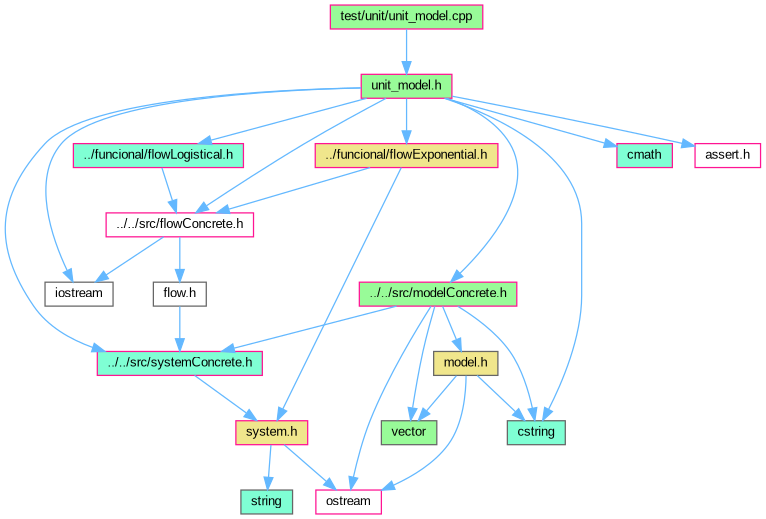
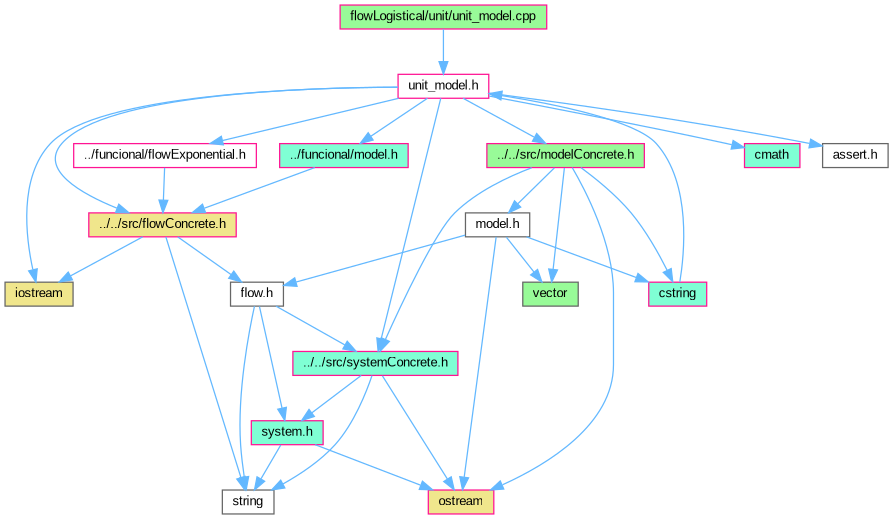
node "test/unit/unit_model.cpp": label "test/unit/unit_model.cpp" -> "flowLogistical/unit/unit_model.cpp"
node "unit_model.h": fillcolor palegreen -> white
node "../funcional/flowLogistical.h": label "../funcional/flowLogistical.h" -> "../funcional/model.h"
node "../funcional/flowExponential.h": fillcolor khaki -> white
node "assert.h": color deeppink -> gray40
edge "unit_model.h" -> "cstring": reversed
node "../../src/flowConcrete.h": fillcolor white -> khaki
edge "model.h" -> "flow.h": added
edge "../funcional/flowExponential.h" -> "system.h": now "flow.h" -> "system.h"
node "iostream": fillcolor white -> khaki
edge "../../src/flowConcrete.h" -> "string": added
node "model.h": fillcolor khaki -> white
edge "flow.h" -> "string": added
edge "../../src/systemConcrete.h" -> "ostream": added
node "system.h": fillcolor khaki -> aquamarine
node "cstring": color gray40 -> deeppink
edge "../../src/systemConcrete.h" -> "string": added
node "string": fillcolor aquamarine -> white
node "ostream": fillcolor white -> khaki
